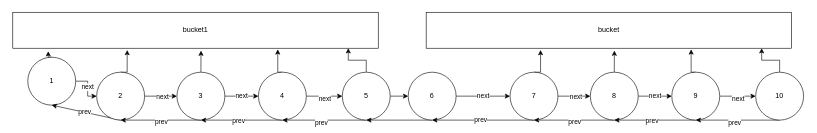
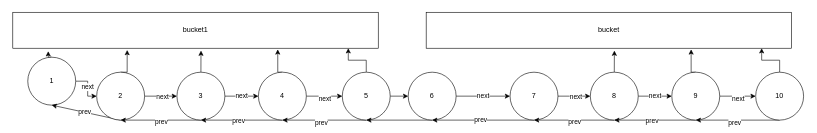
edge "7" -> "bucket": removed
